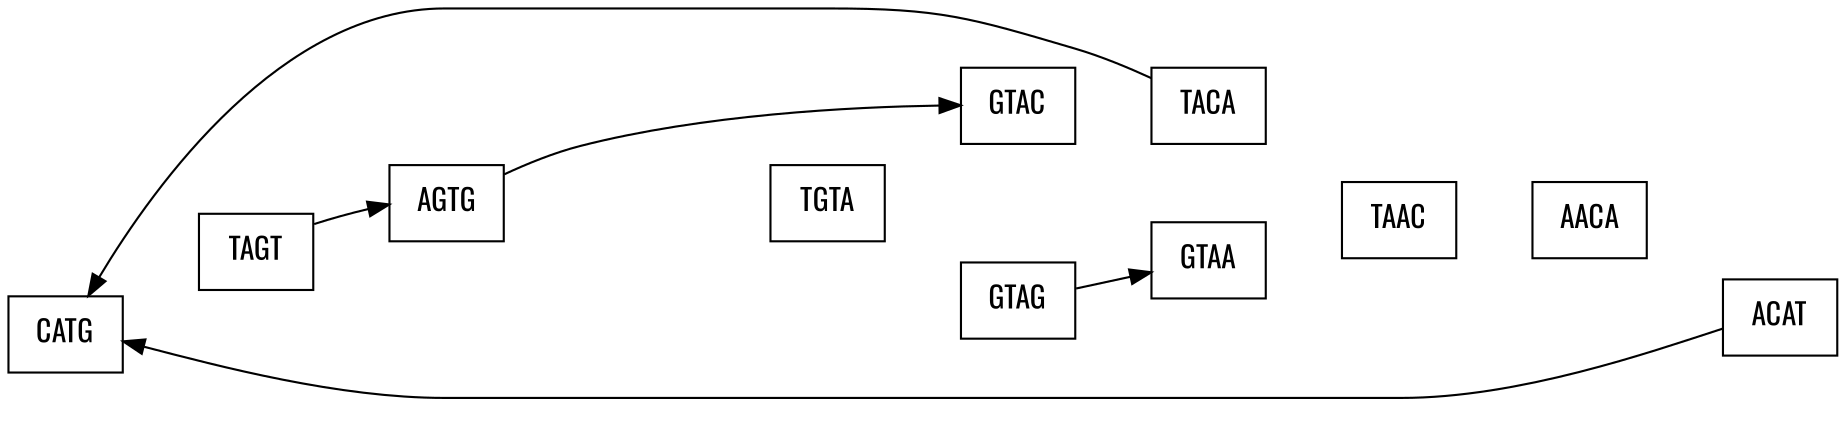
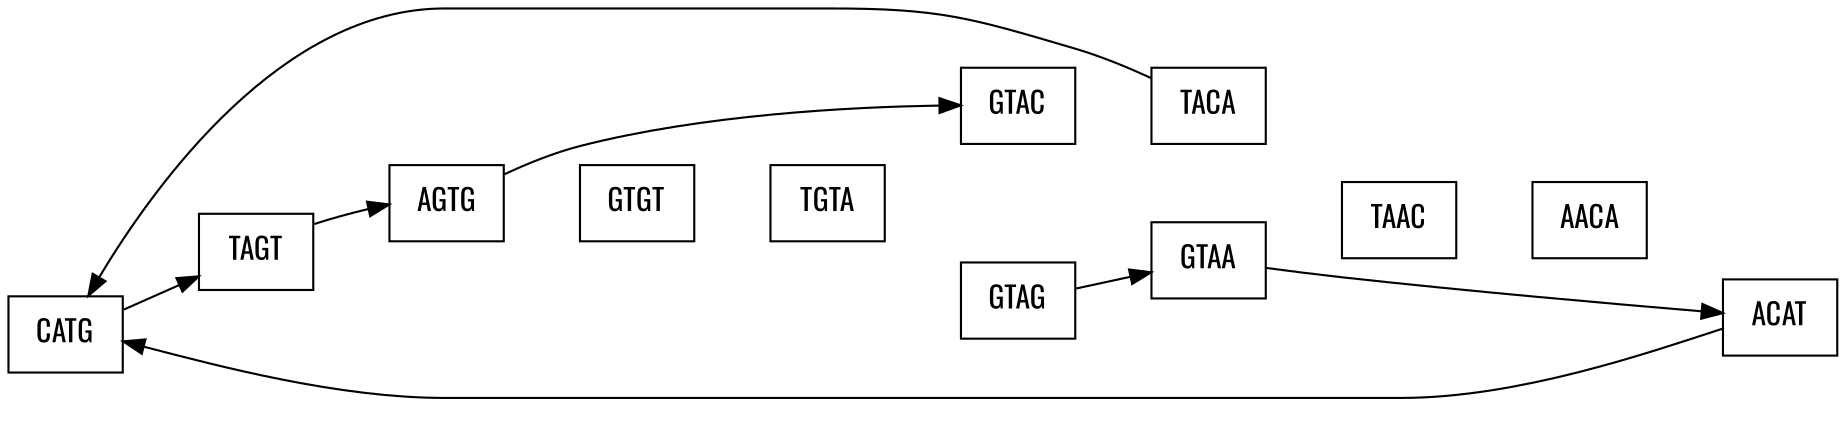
node "GTGT": added
edge "GTAA" -> "ACAT": added
edge "CATG" -> "TAGT": added
